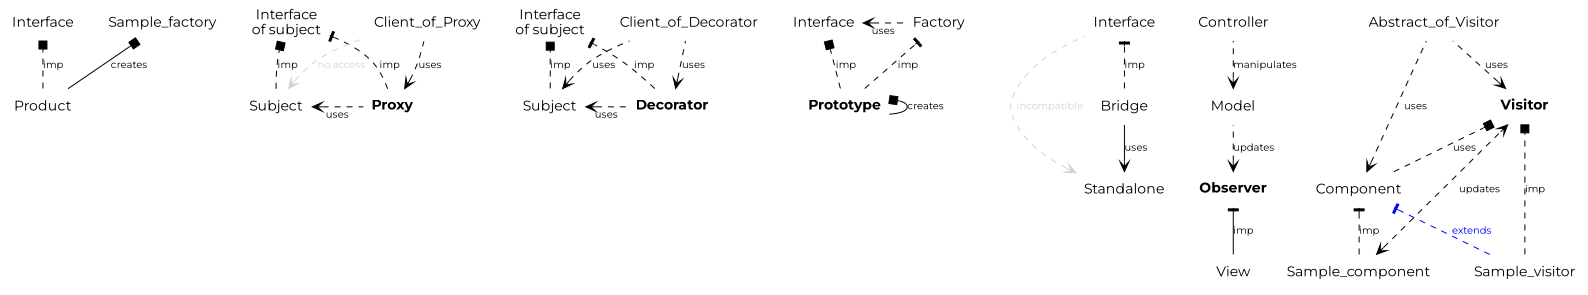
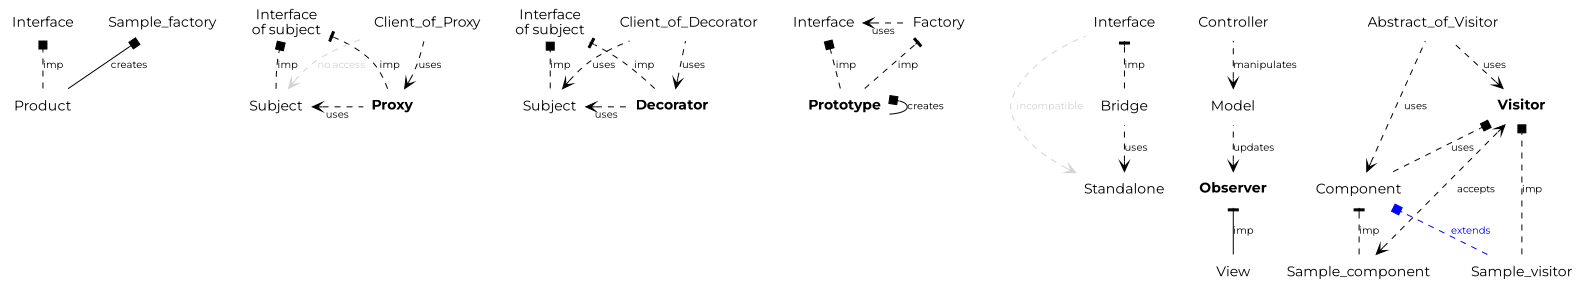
edge "Bridge" -> "Standalone": style solid -> dashed
edge "Visitor" -- "Sample_component": label "updates" -> "accepts"
edge "Sample_visitor" -> "Component": arrowhead tee -> box
